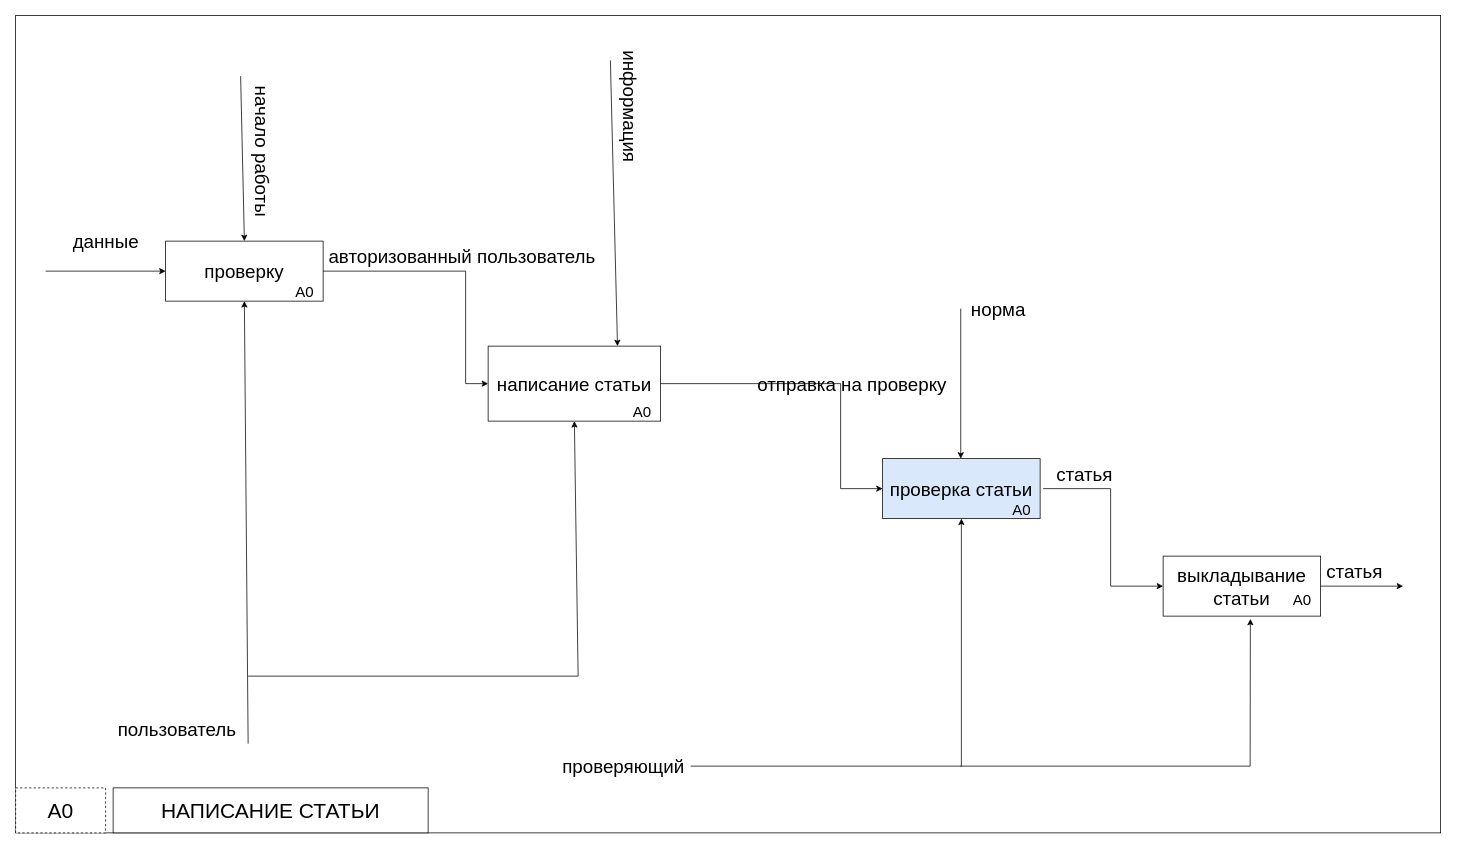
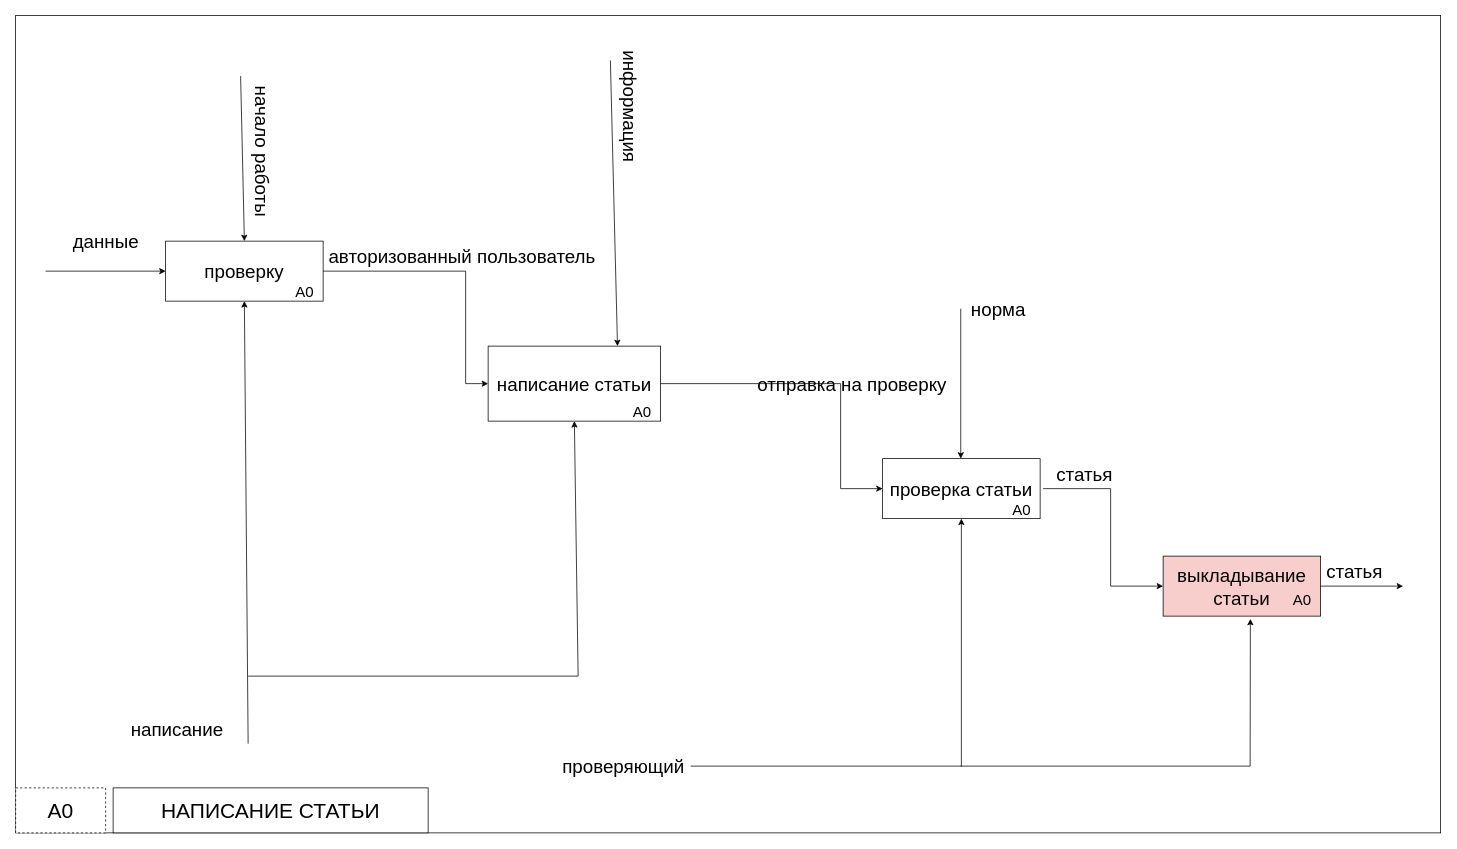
node "проверка статьи": fillcolor #dae8fc -> #ffffff
node "выкладывание статьи": fillcolor #ffffff -> #f8cecc
node "пользователь": label "пользователь" -> "написание"
